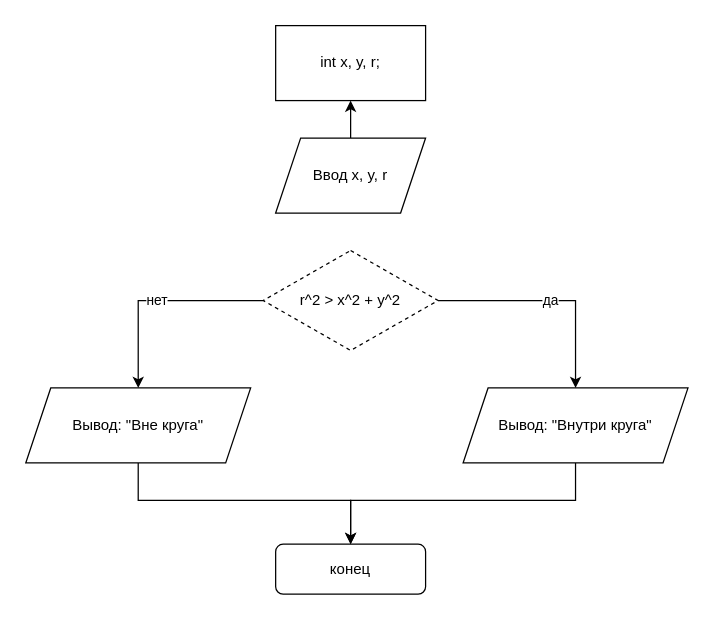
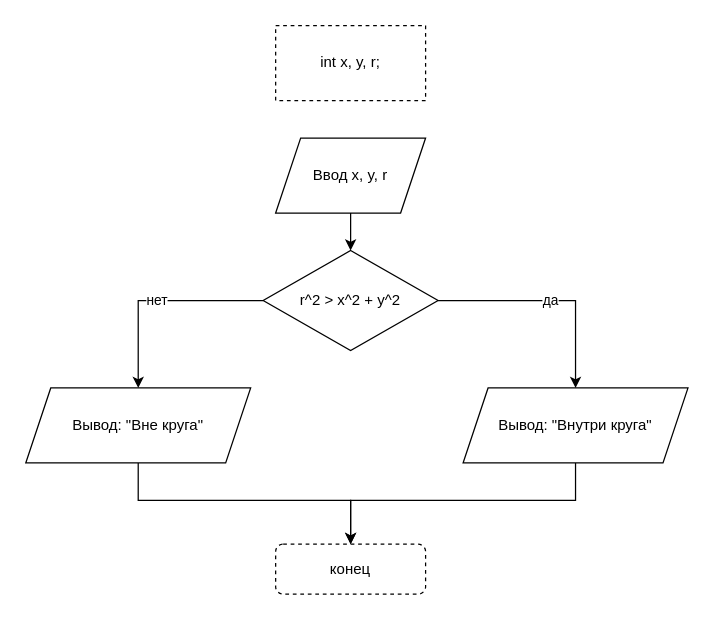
node "int x, y, r;": style solid -> dashed
edge "Ввод x, y, r" -> "int x, y, r;": now "Ввод x, y, r" -> "r^2 > x^2 + y^2"
node "r^2 > x^2 + y^2": style dashed -> solid
node "конец": style solid -> dashed
